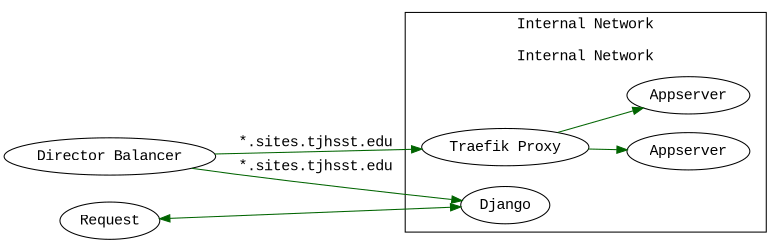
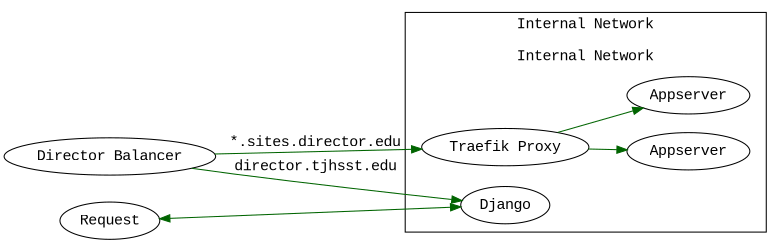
edge "Director Balancer" -> "Traefik Proxy": label "*.sites.tjhsst.edu" -> "*.sites.director.edu"
edge "Director Balancer" -> "Django": label "*.sites.tjhsst.edu" -> "director.tjhsst.edu"
